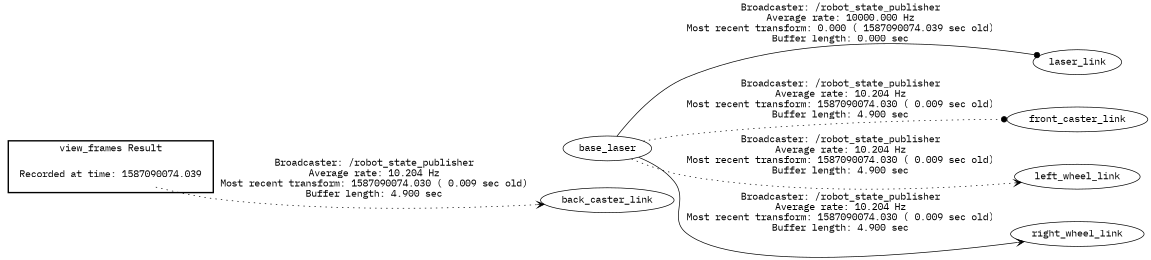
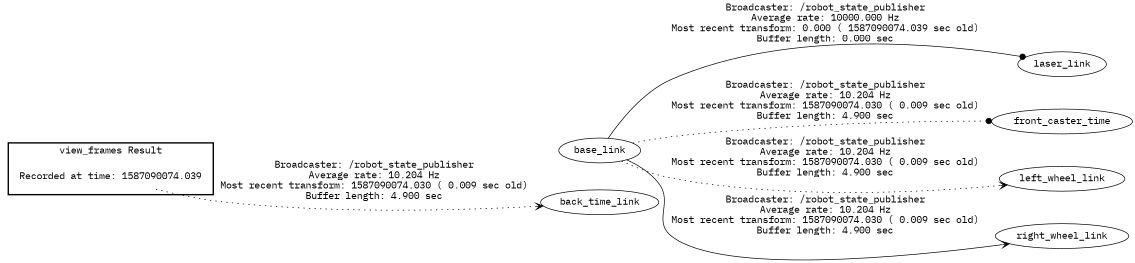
node "front_caster_link": label "front_caster_link" -> "front_caster_time"
node "base_laser": label "base_laser" -> "base_link"
node "back_caster_link": label "back_caster_link" -> "back_time_link"
